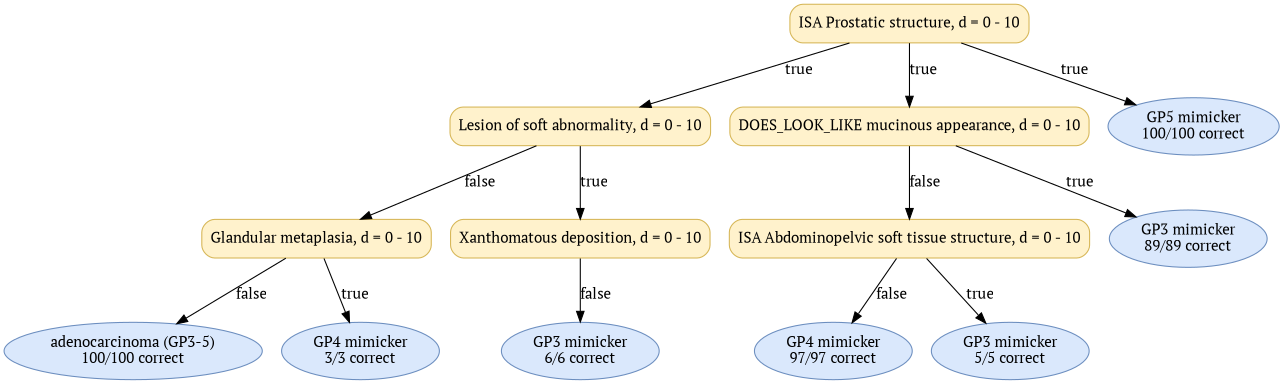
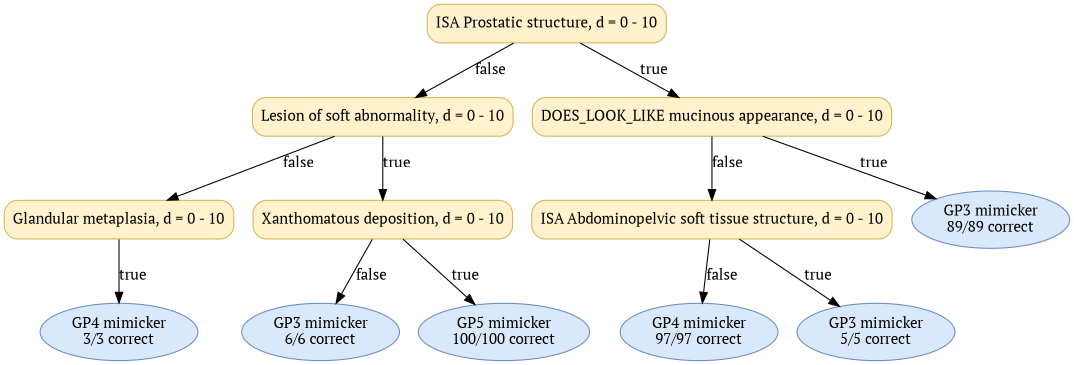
edge "ISA Prostatic structure, d = 0 - 10" -> "Lesion of soft abnormality, d = 0 - 10": label "true" -> "false"
edge "ISA Prostatic structure, d = 0 - 10" -> "GP5 mimicker": now "Xanthomatous deposition, d = 0 - 10" -> "GP5 mimicker"
node "adenocarcinoma (GP3-5)": removed
